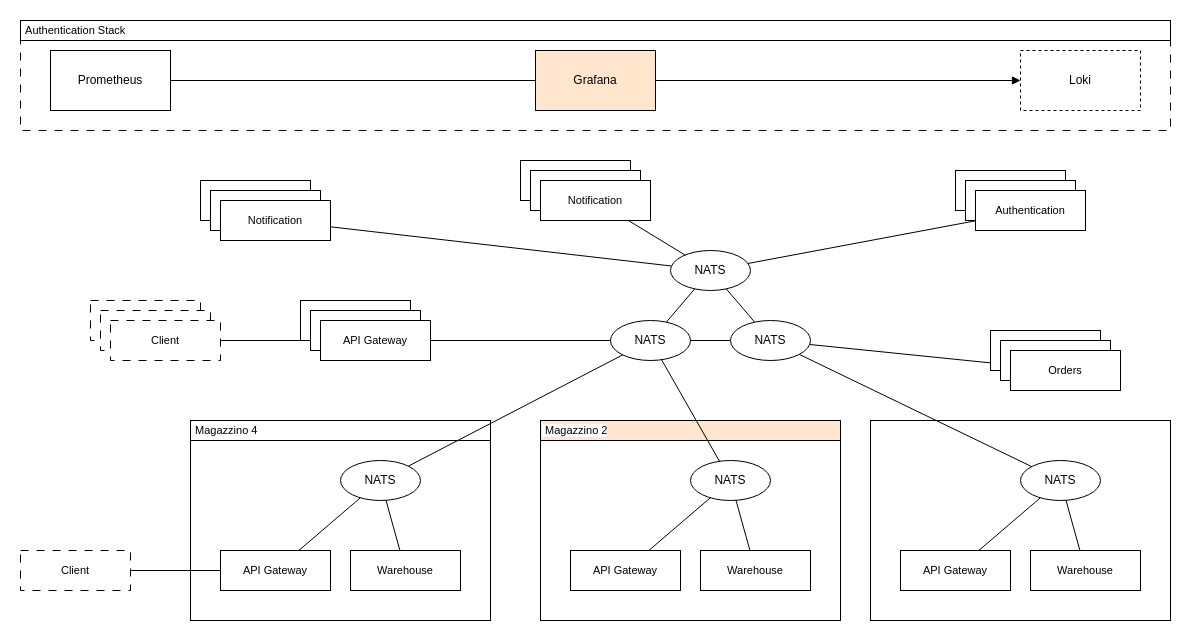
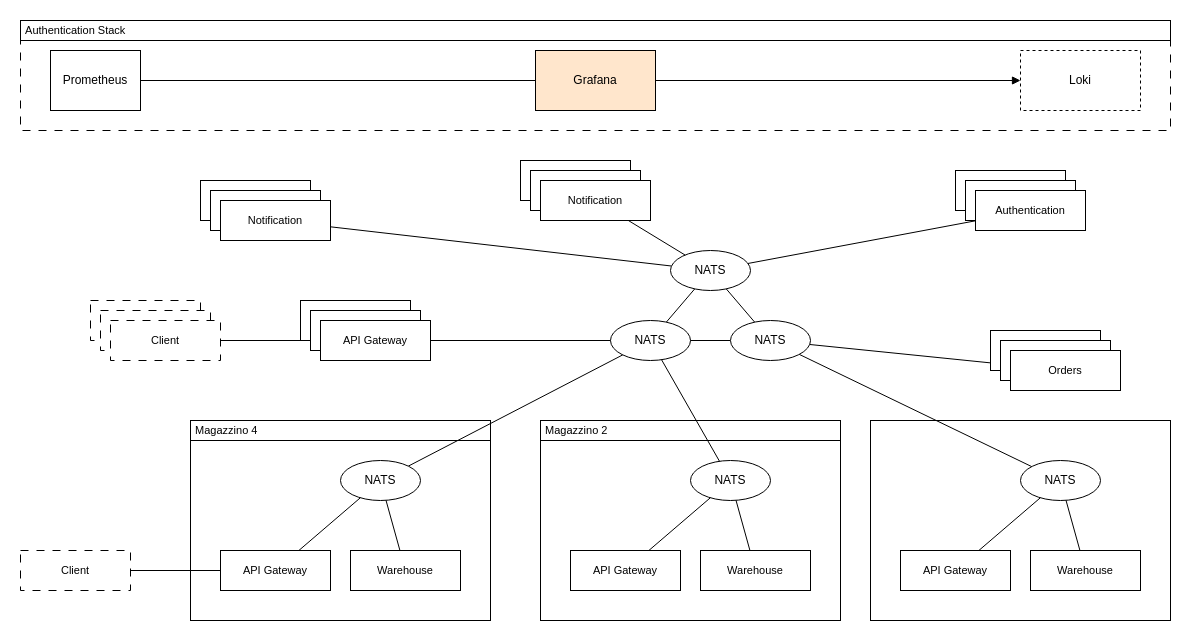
node "Prometheus": size 120x60 -> 90x60
node "Magazzino 2": fillcolor #ffe6cc -> #ffffff
